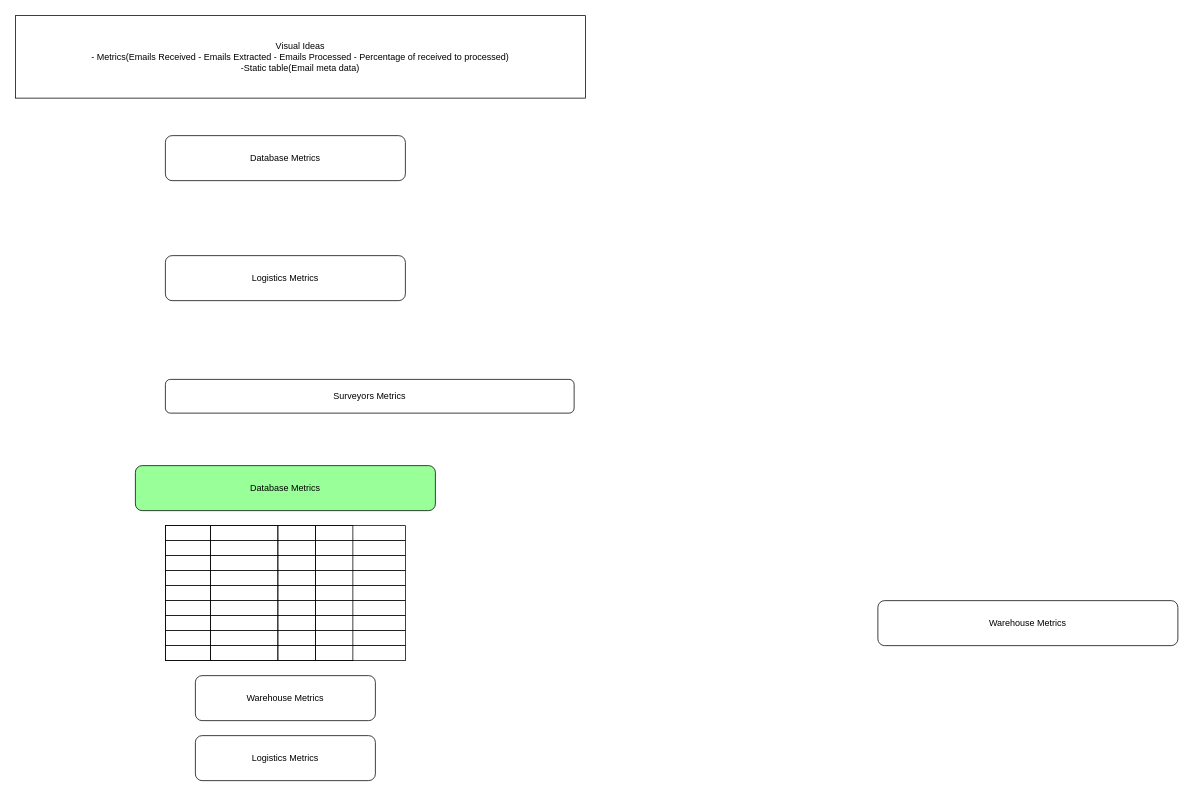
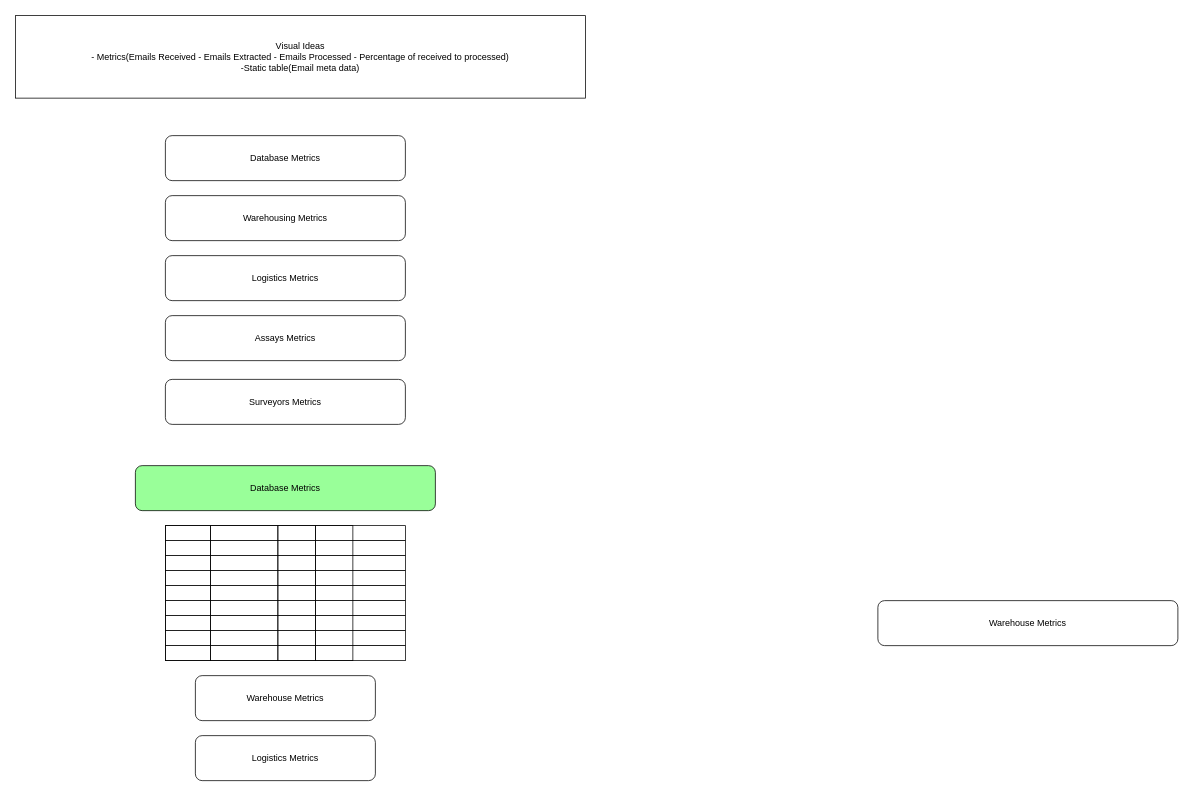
node "Warehousing Metrics": added
node "Assays Metrics": added
node "Surveyors Metrics": size 409x34 -> 240x45
